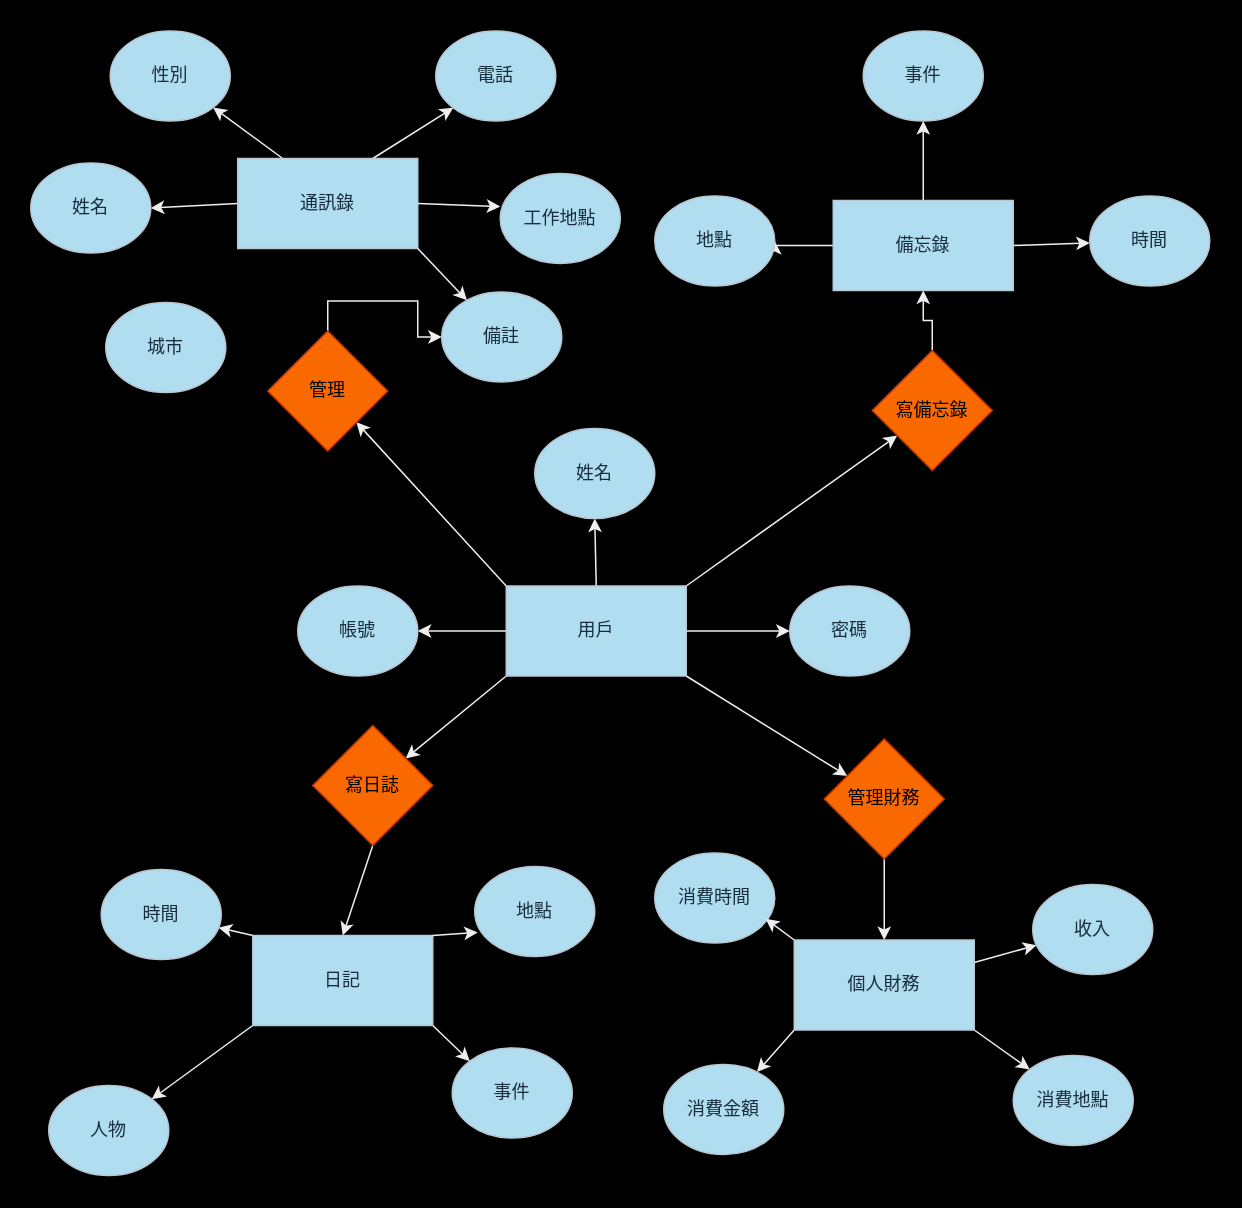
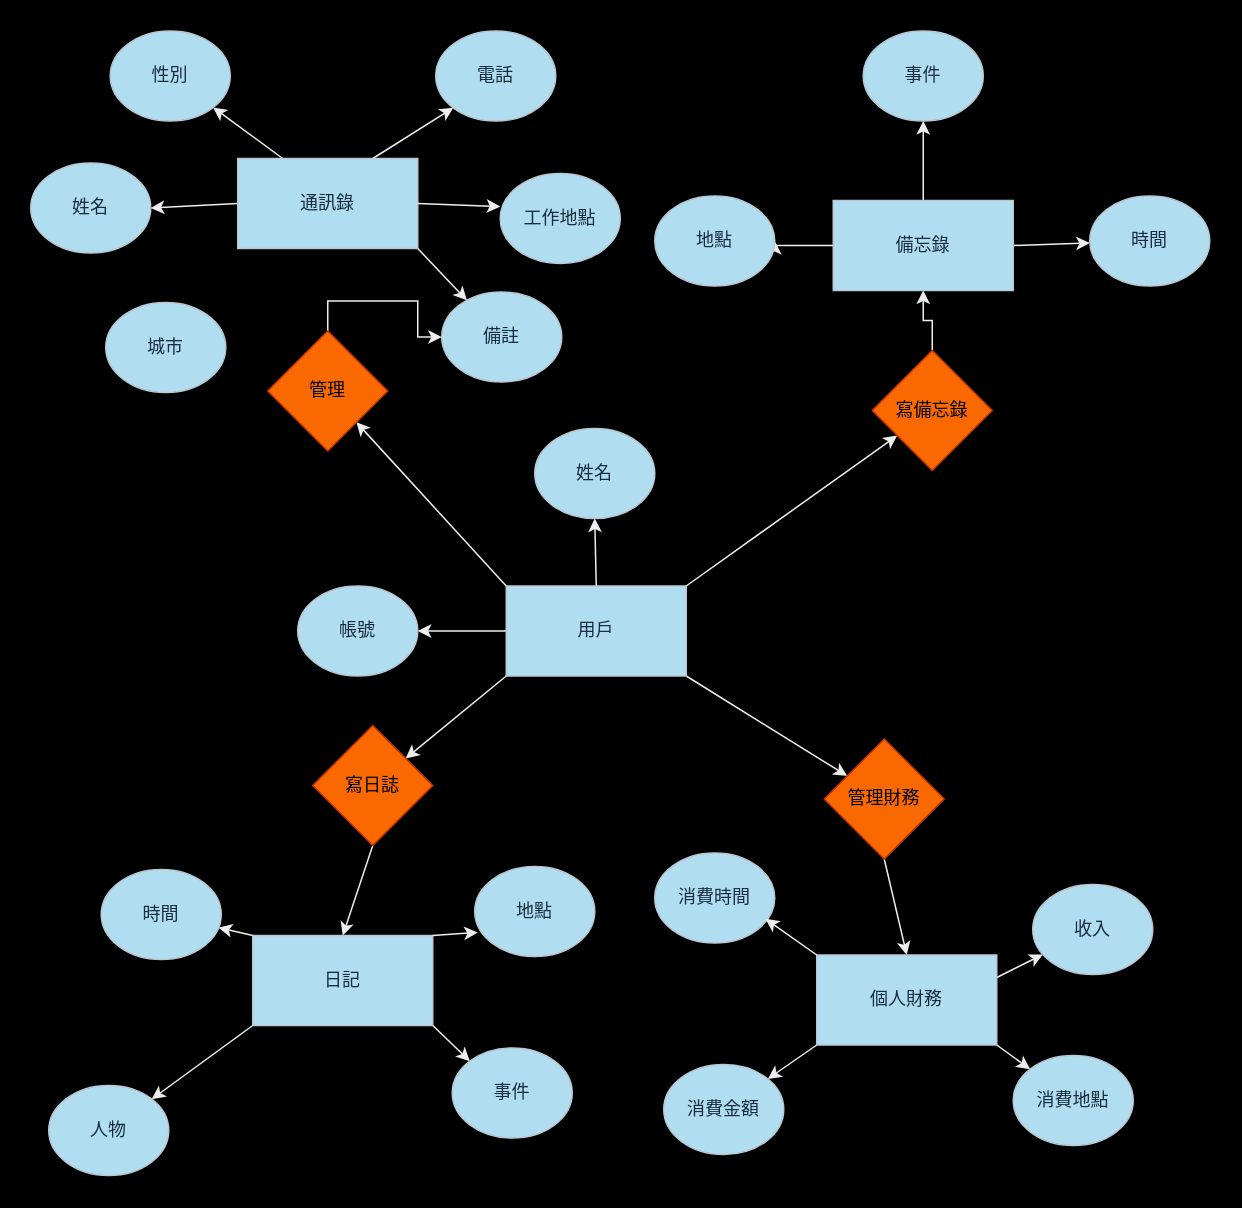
edge "用戶" -> "密碼": removed
node "密碼": removed
node "個人財務": moved (884, 985) -> (907, 1000)
